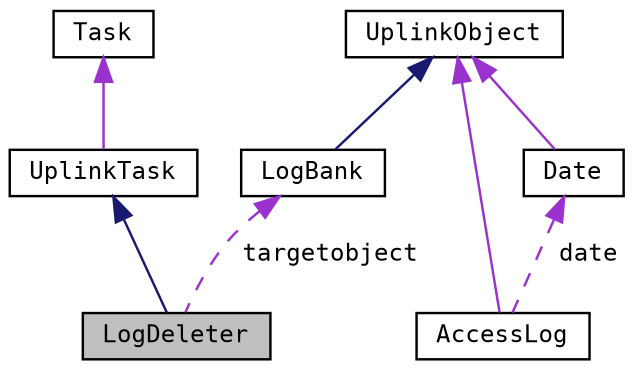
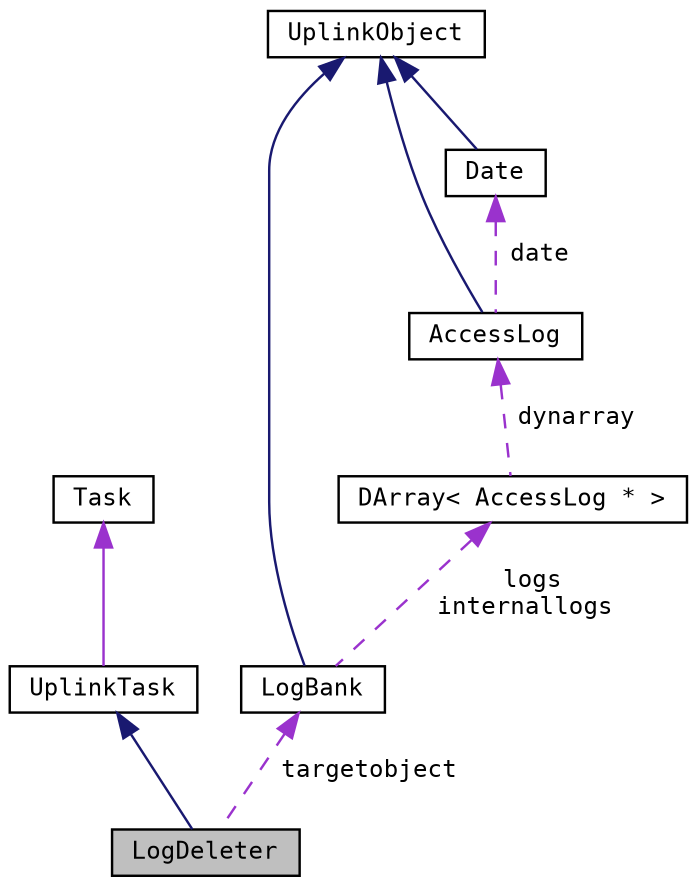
edge "Date" -> "UplinkObject": color darkorchid3 -> midnightblue
edge "AccessLog" -> "UplinkObject": color darkorchid3 -> midnightblue
node "DArray< AccessLog * >": added
